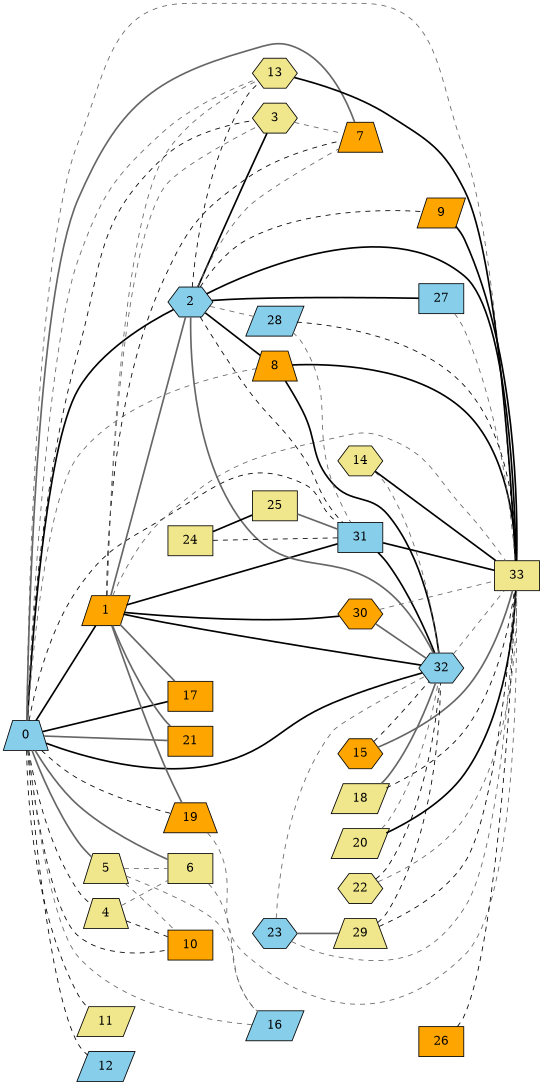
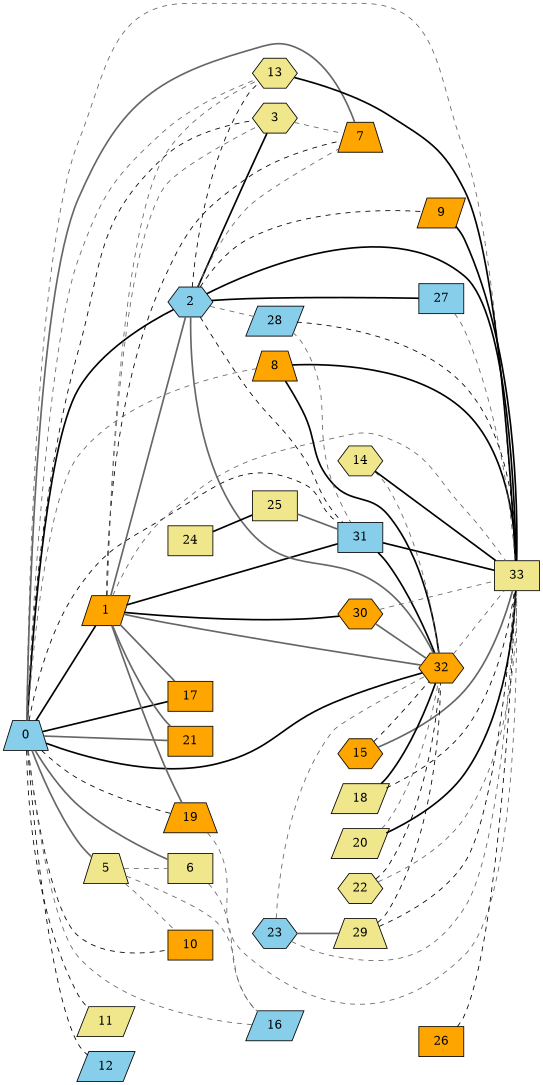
edge "2" -- "8": removed
edge "31" -- "24": removed
edge "1" -- "32": color black -> gray40
node "32": fillcolor skyblue -> orange
edge "32" -- "18": color gray40 -> black
node "4": removed
